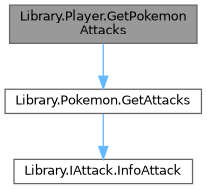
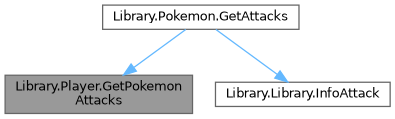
edge "Library.Player.GetPokemon Attacks" -> "Library.Pokemon.GetAttacks": reversed
node "Library.IAttack.InfoAttack": label "Library.IAttack.InfoAttack" -> "Library.Library.InfoAttack"
